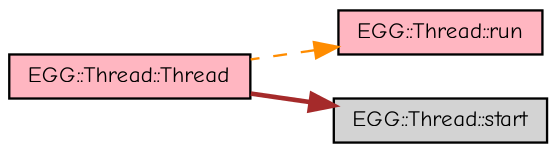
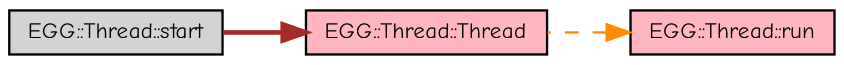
edge "EGG::Thread::Thread" -> "EGG::Thread::start": reversed
